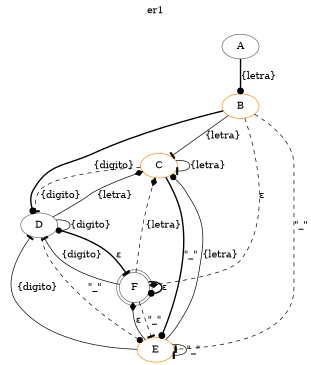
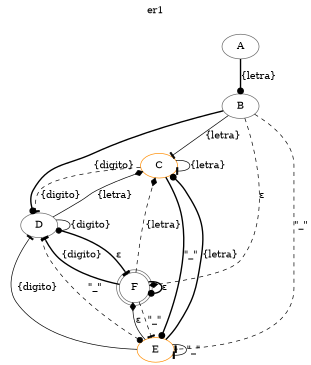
node "B": color darkorange -> gray40
edge "E" -> "C": style solid -> bold
edge "F" -> "D": style solid -> bold
